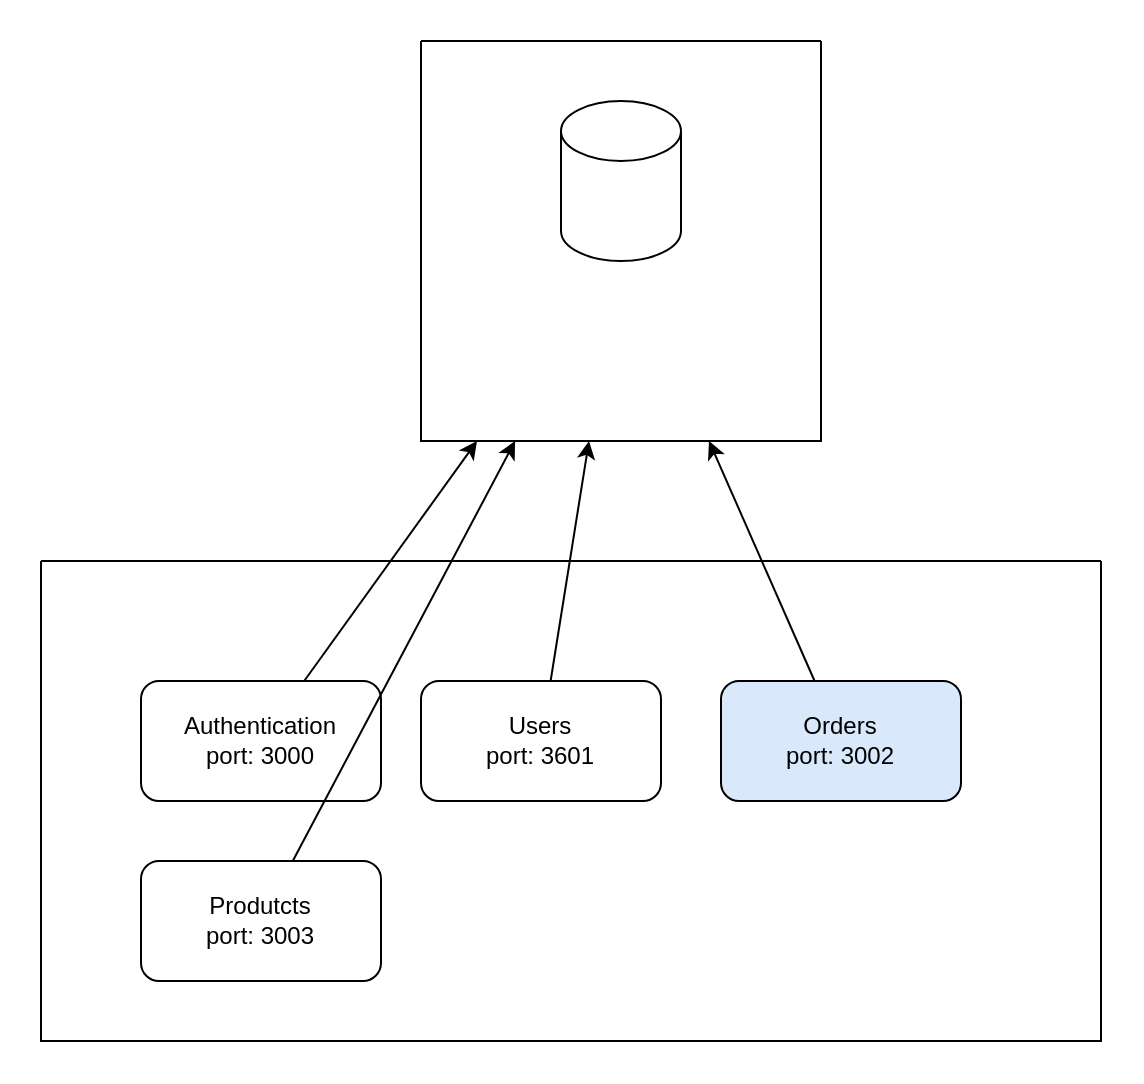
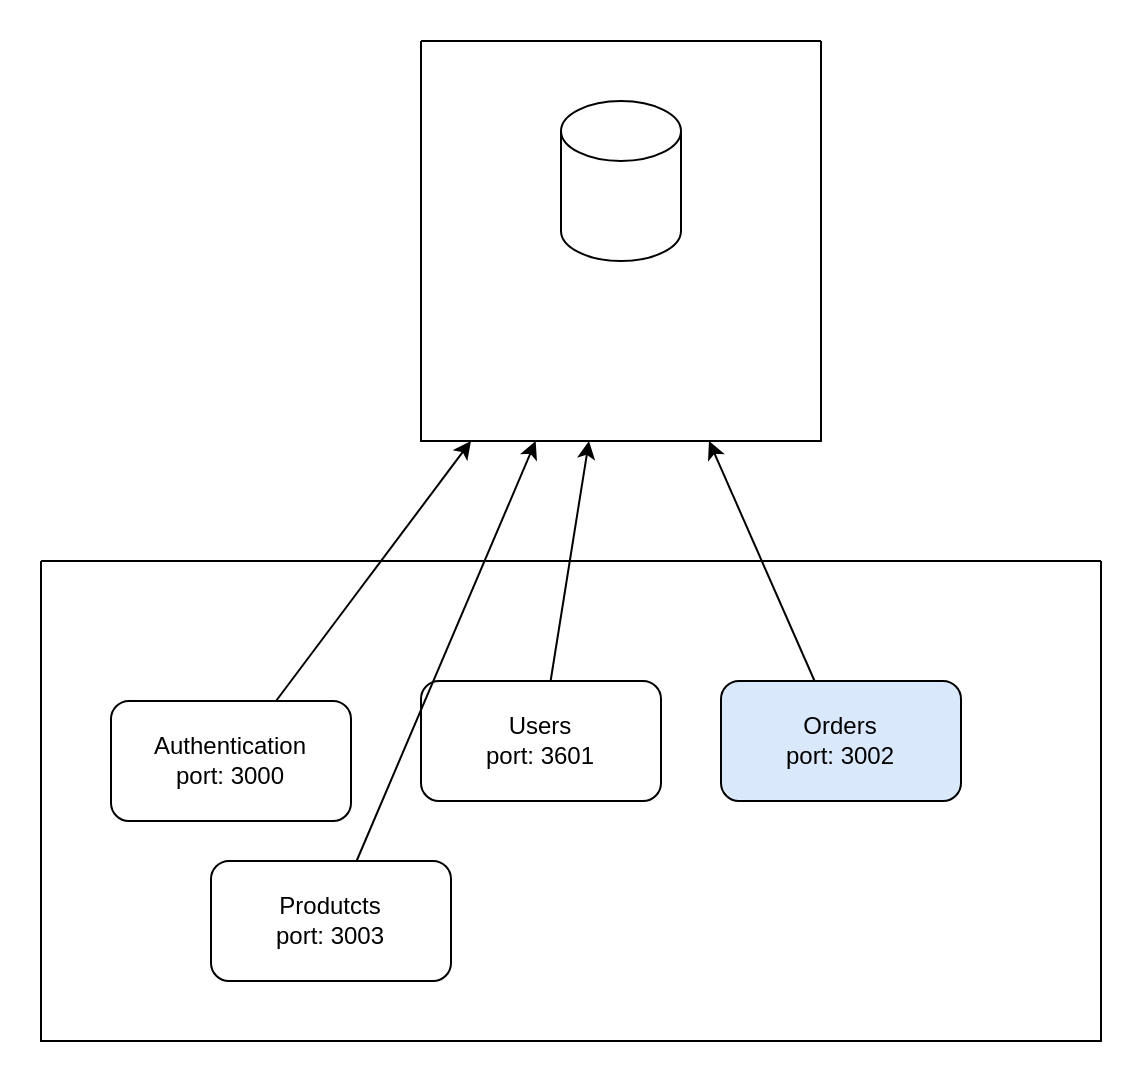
node "Authentication port: 3000": moved (261, 741) -> (231, 761)
node "Produtcts port: 3003": moved (261, 921) -> (331, 921)
